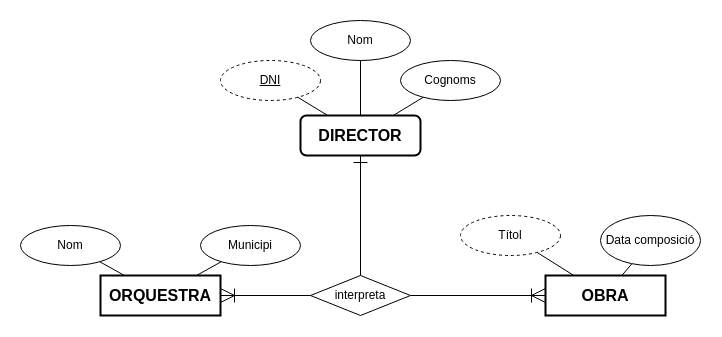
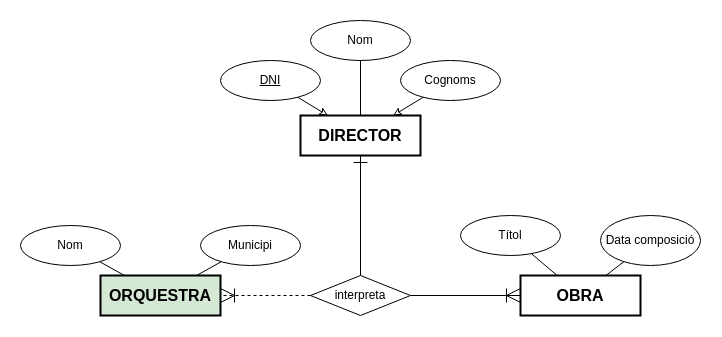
node "DNI": style dashed -> solid
edge "DNI" -- "DIRECTOR": arrowhead none -> classic
edge "Cognoms" -- "DIRECTOR": arrowhead none -> classic
node "DIRECTOR": shape rounded rectangle -> rectangle
node "Títol": style dashed -> solid
node "ORQUESTRA": fillcolor #ffffff -> #d5e8d4
edge "interpreta" -> "ORQUESTRA": style solid -> dashed
node "OBRA": moved (606, 296) -> (581, 296)
